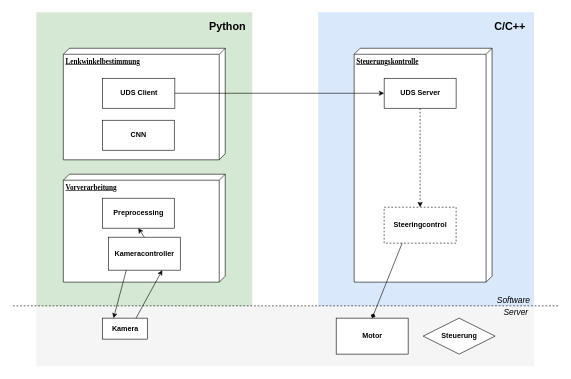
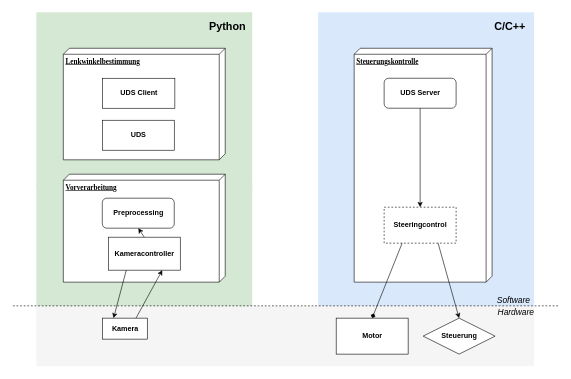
edge "UDS Client" -> "UDS Server": removed
node "UDS Server": shape rectangle -> rounded rectangle
node "CNN": label "CNN" -> "UDS"
edge "UDS Server" -> "Steeringcontrol": style dashed -> solid
node "Preprocessing": shape rectangle -> rounded rectangle
edge "Steeringcontrol" -> "Steuerung": added
node "Server": label "Server" -> "Hardware"
